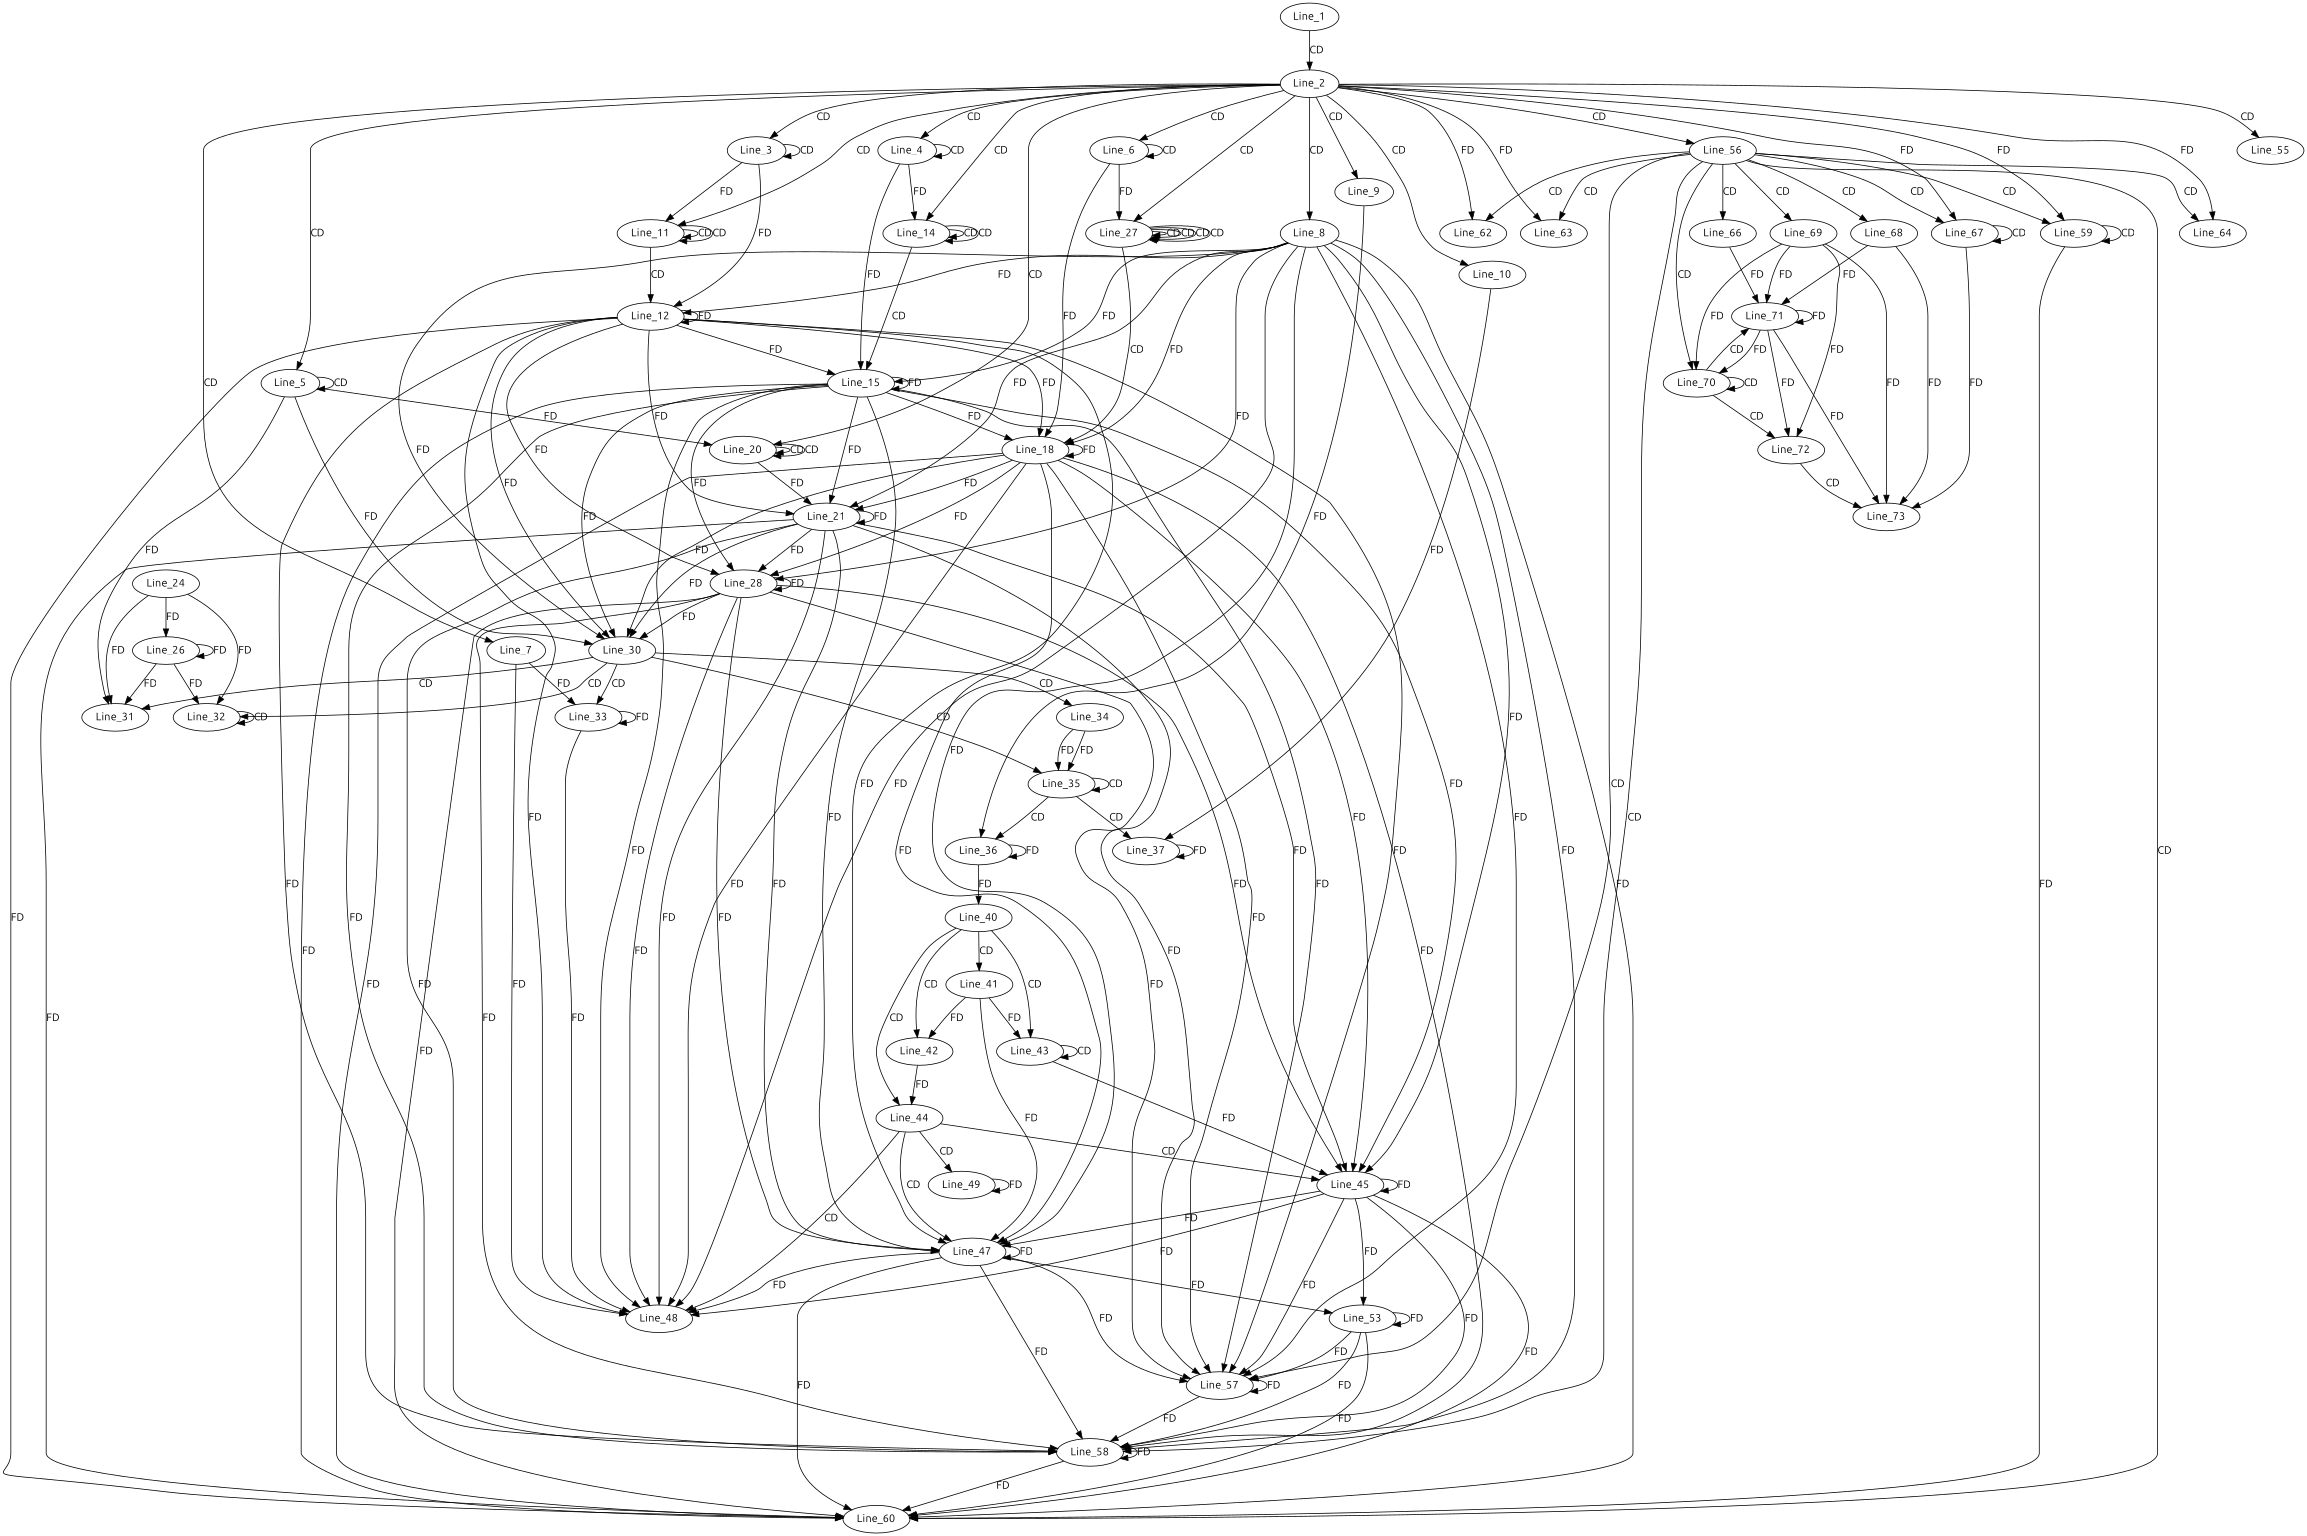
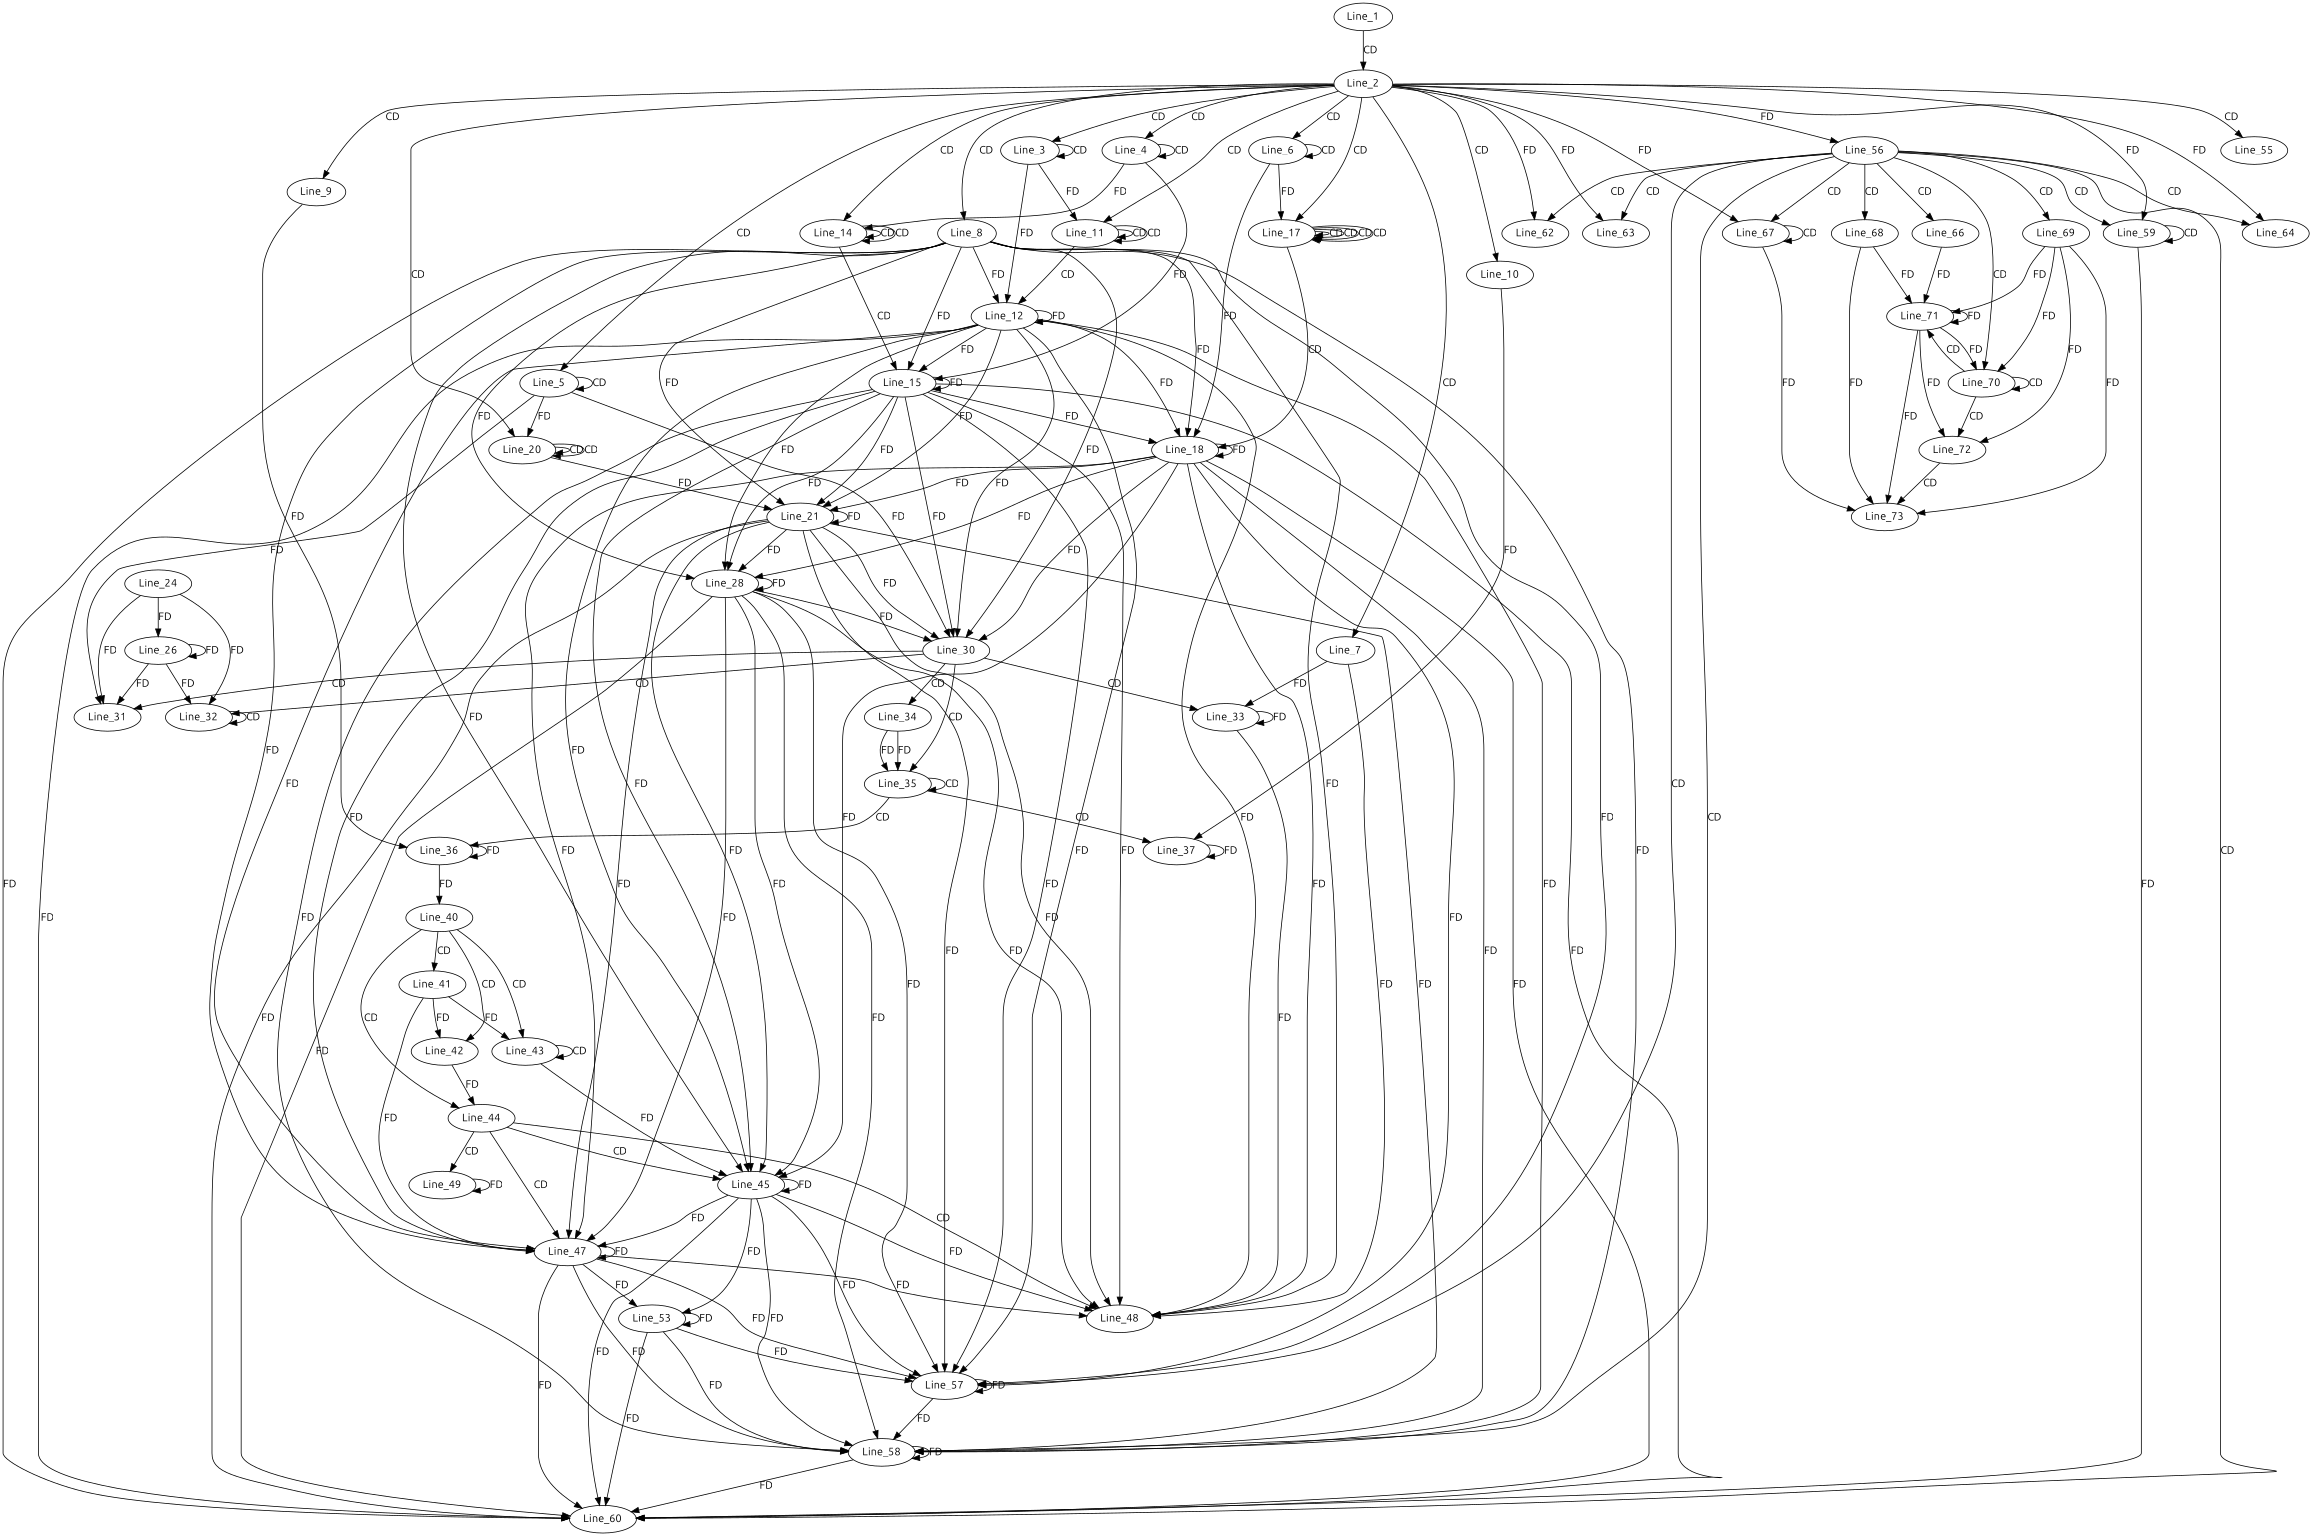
edge "Line_2" -> "Line_56": label "CD" -> "FD"
node "Line_27": label "Line_27" -> "Line_17"
edge "Line_12" -> "Line_45": added, label "FD"
